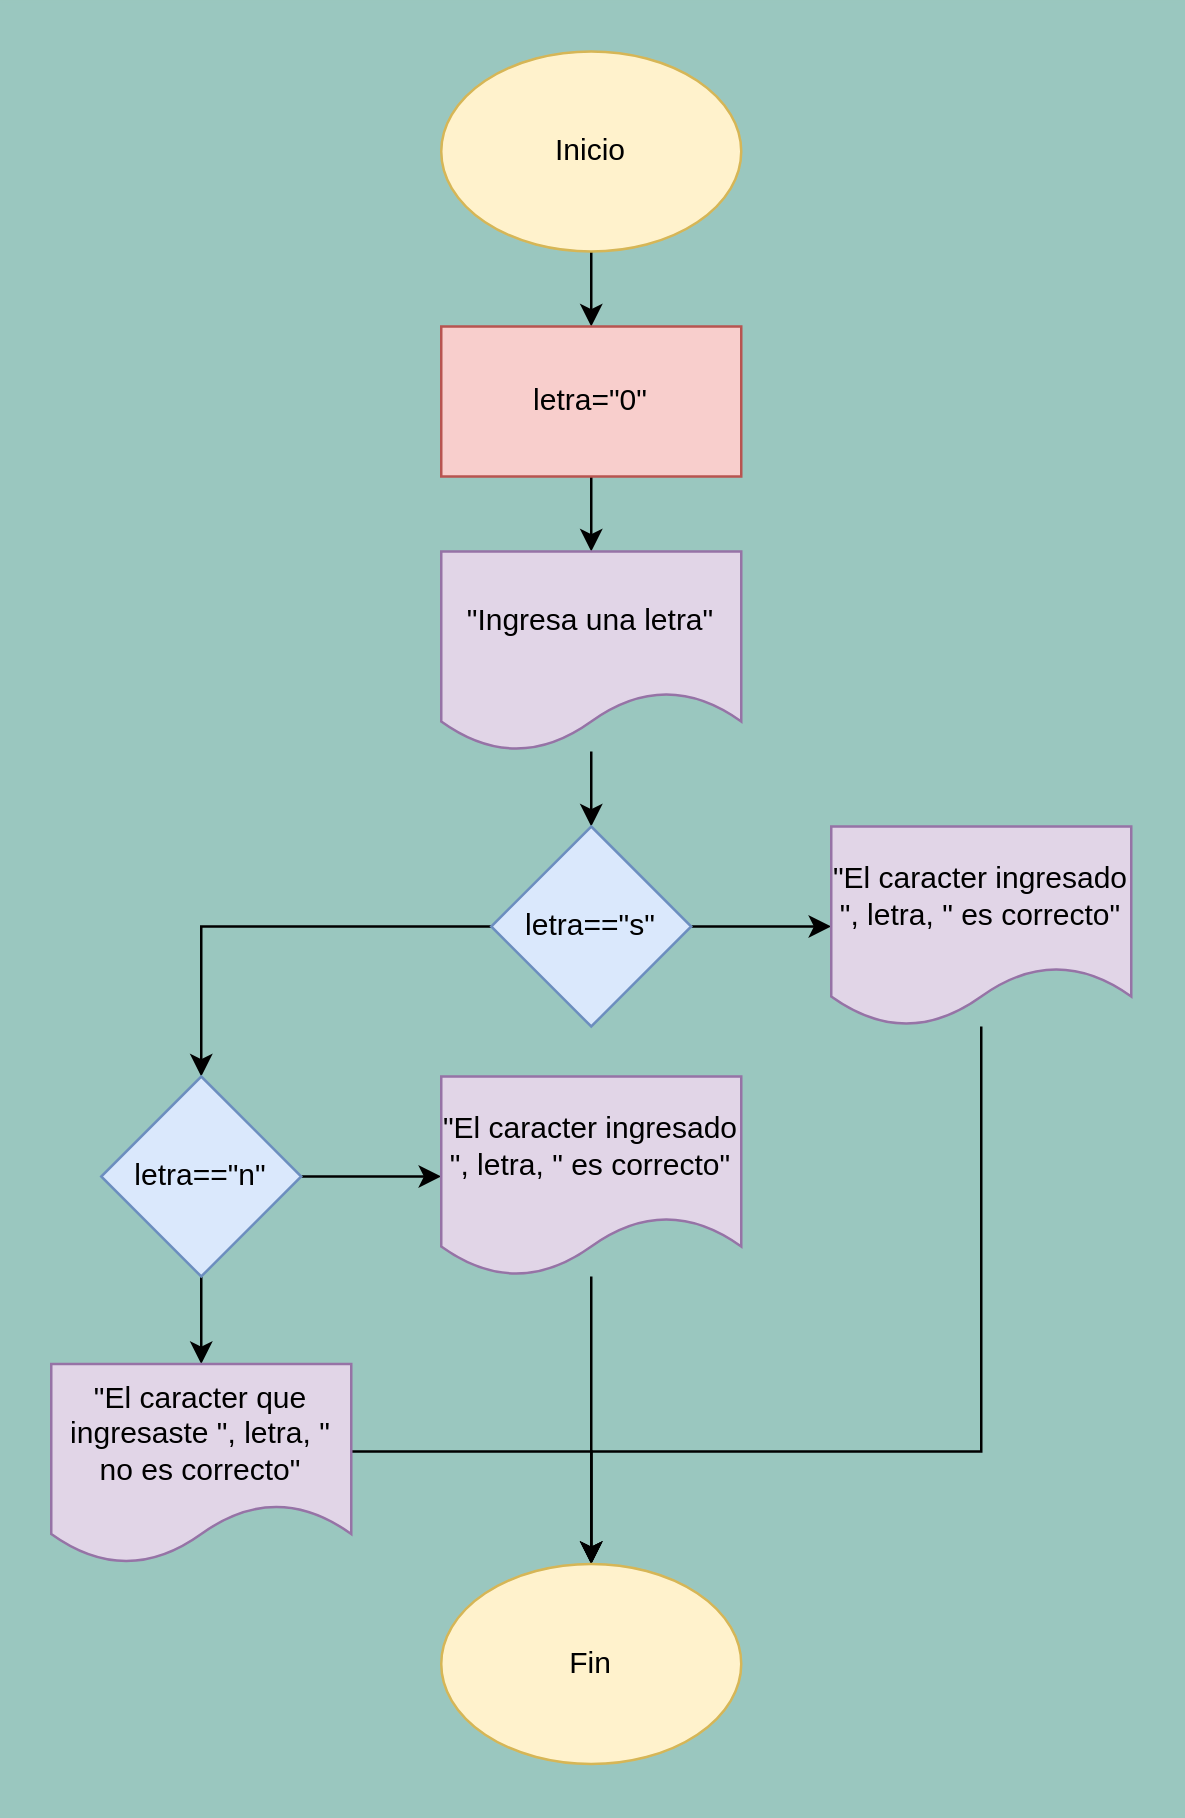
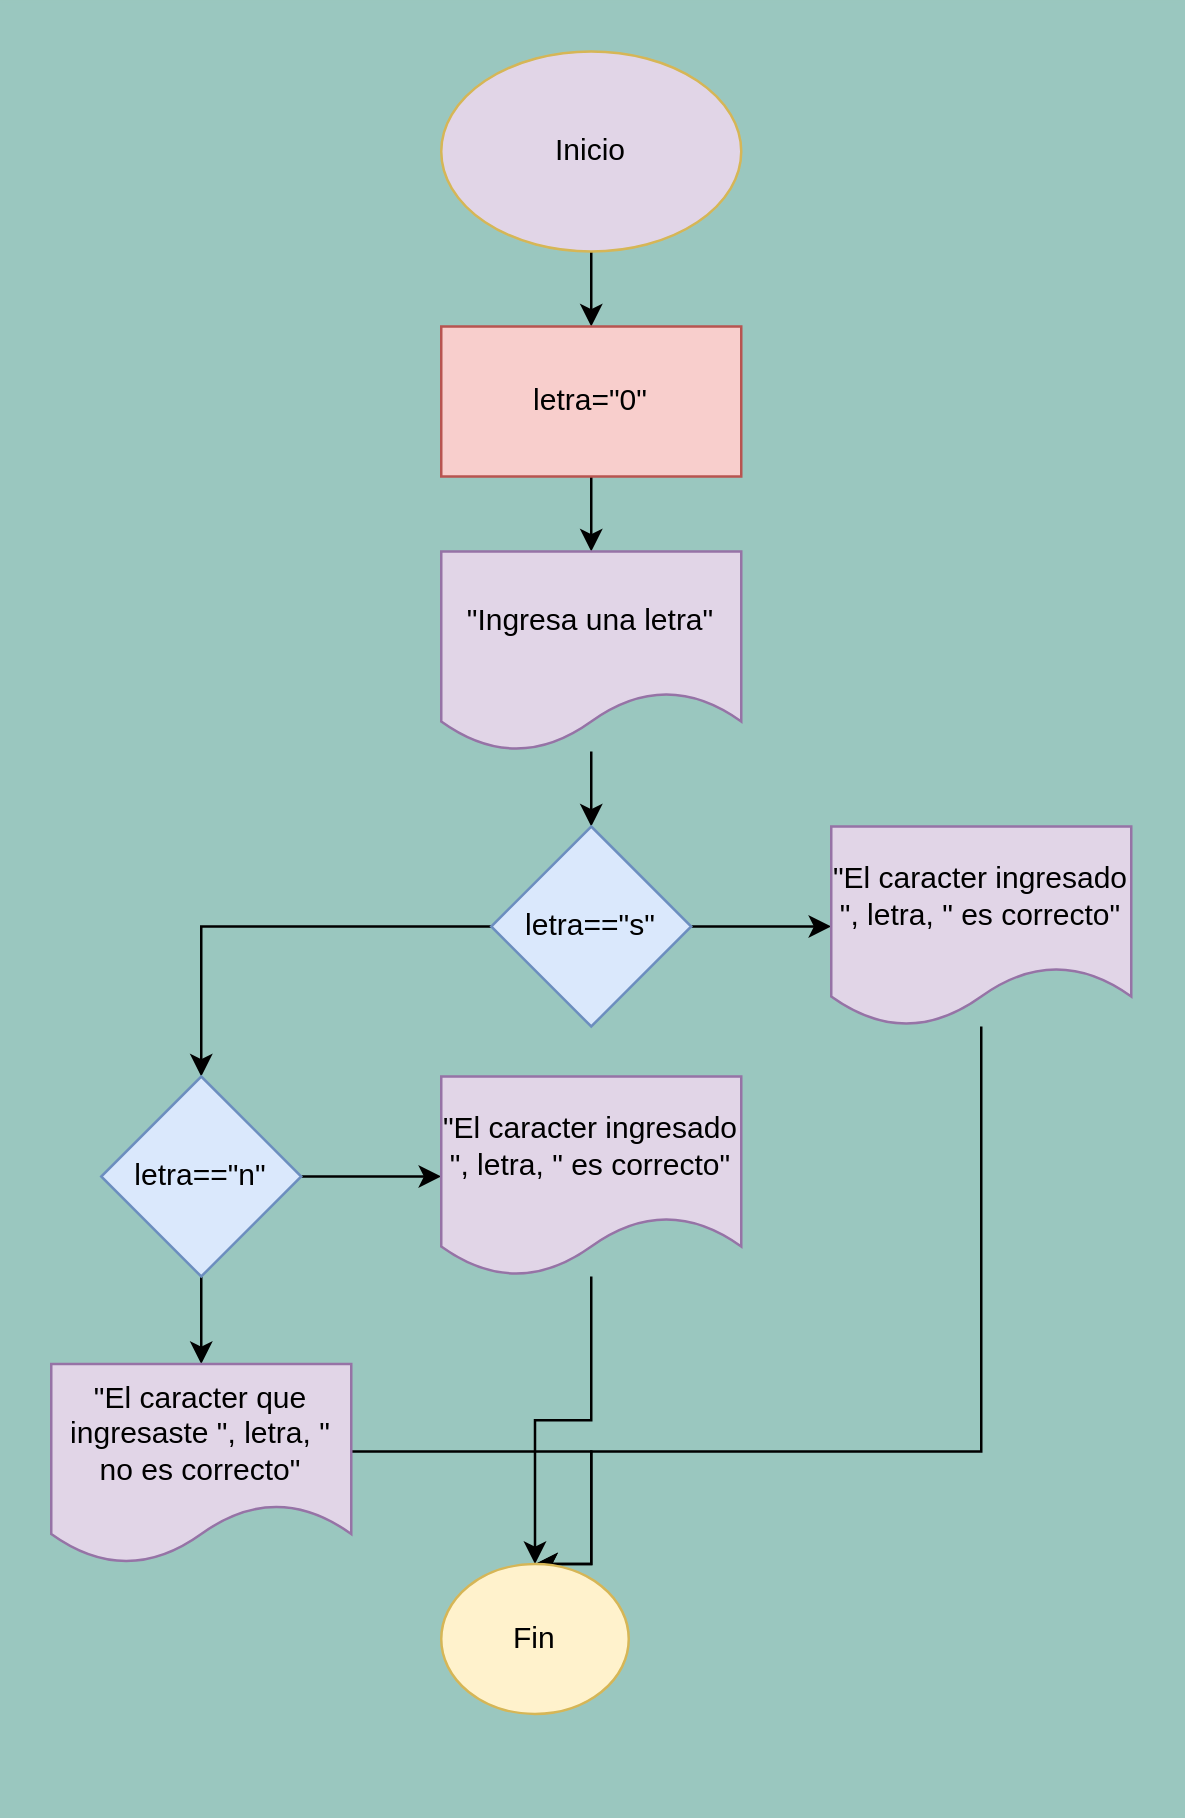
node "Inicio": fillcolor #fff2cc -> #e1d5e7
node "Fin": size 300x200 -> 188x150
